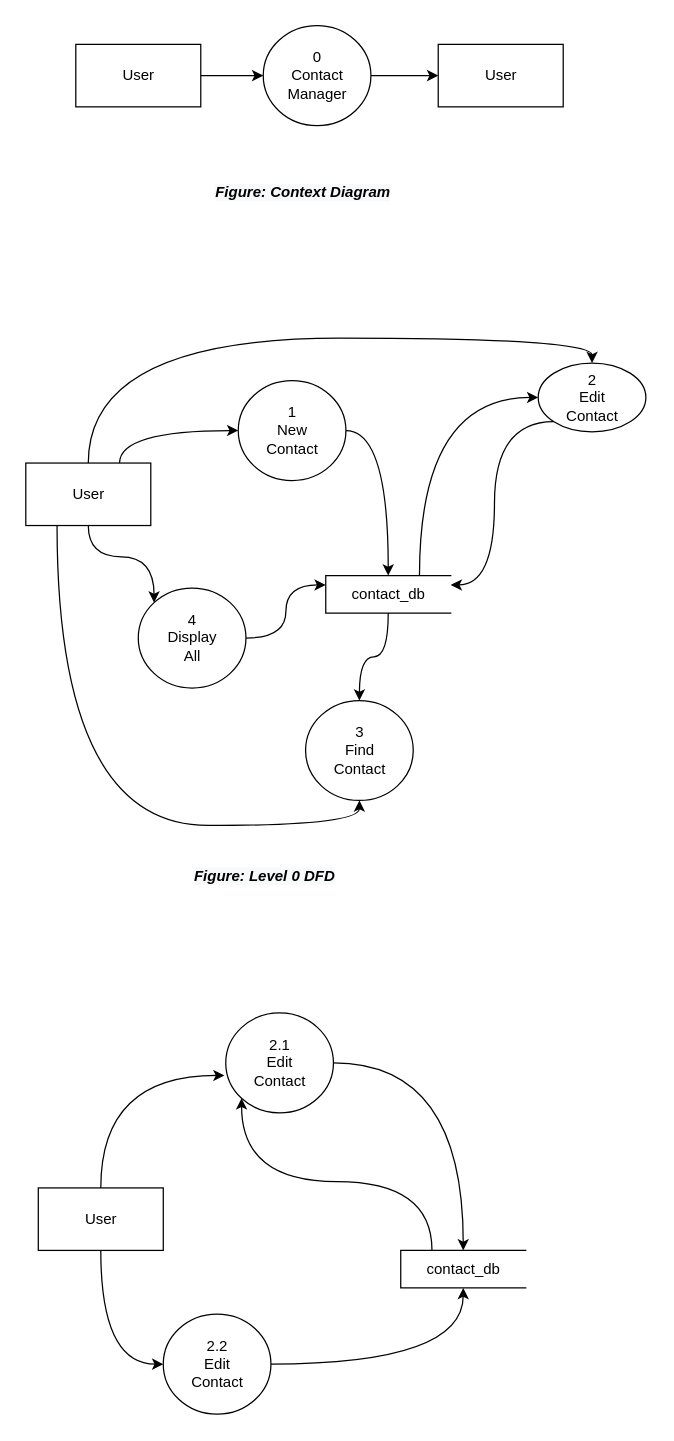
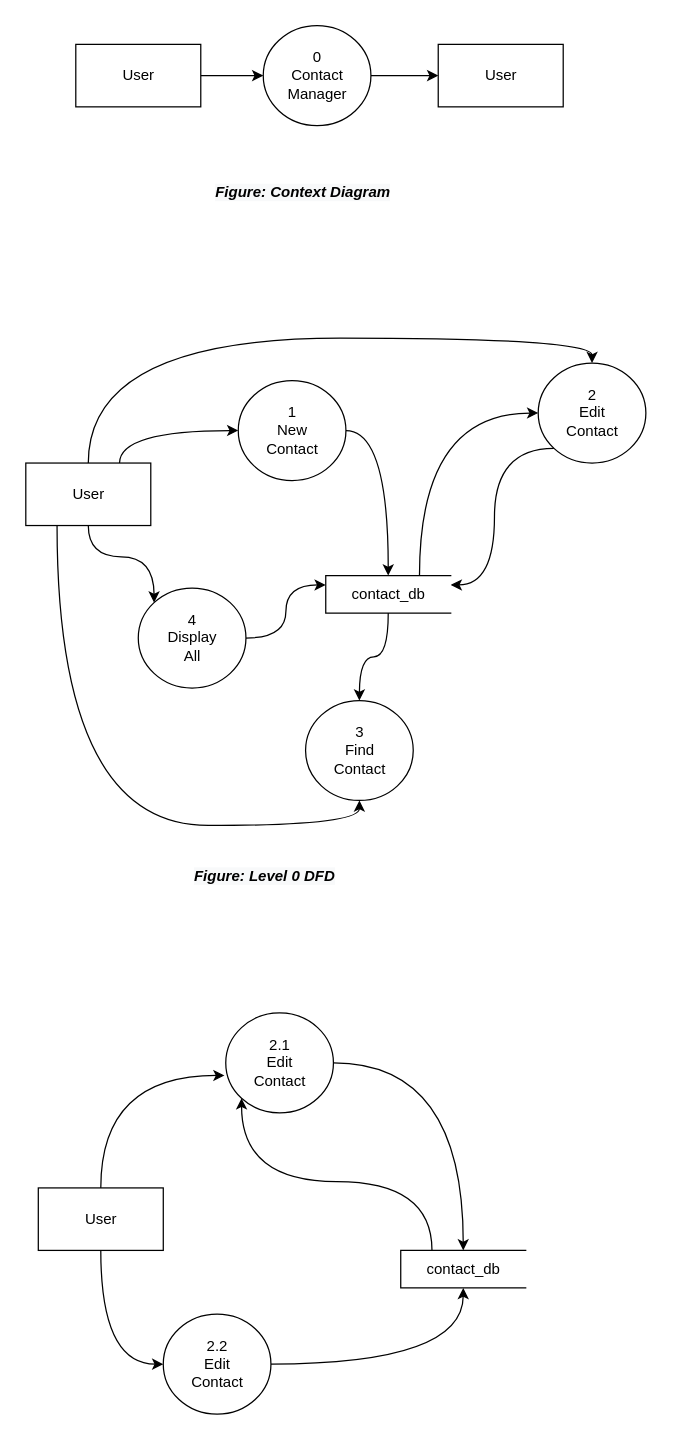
node "2 Edit Contact": size 108x69 -> 108x100
